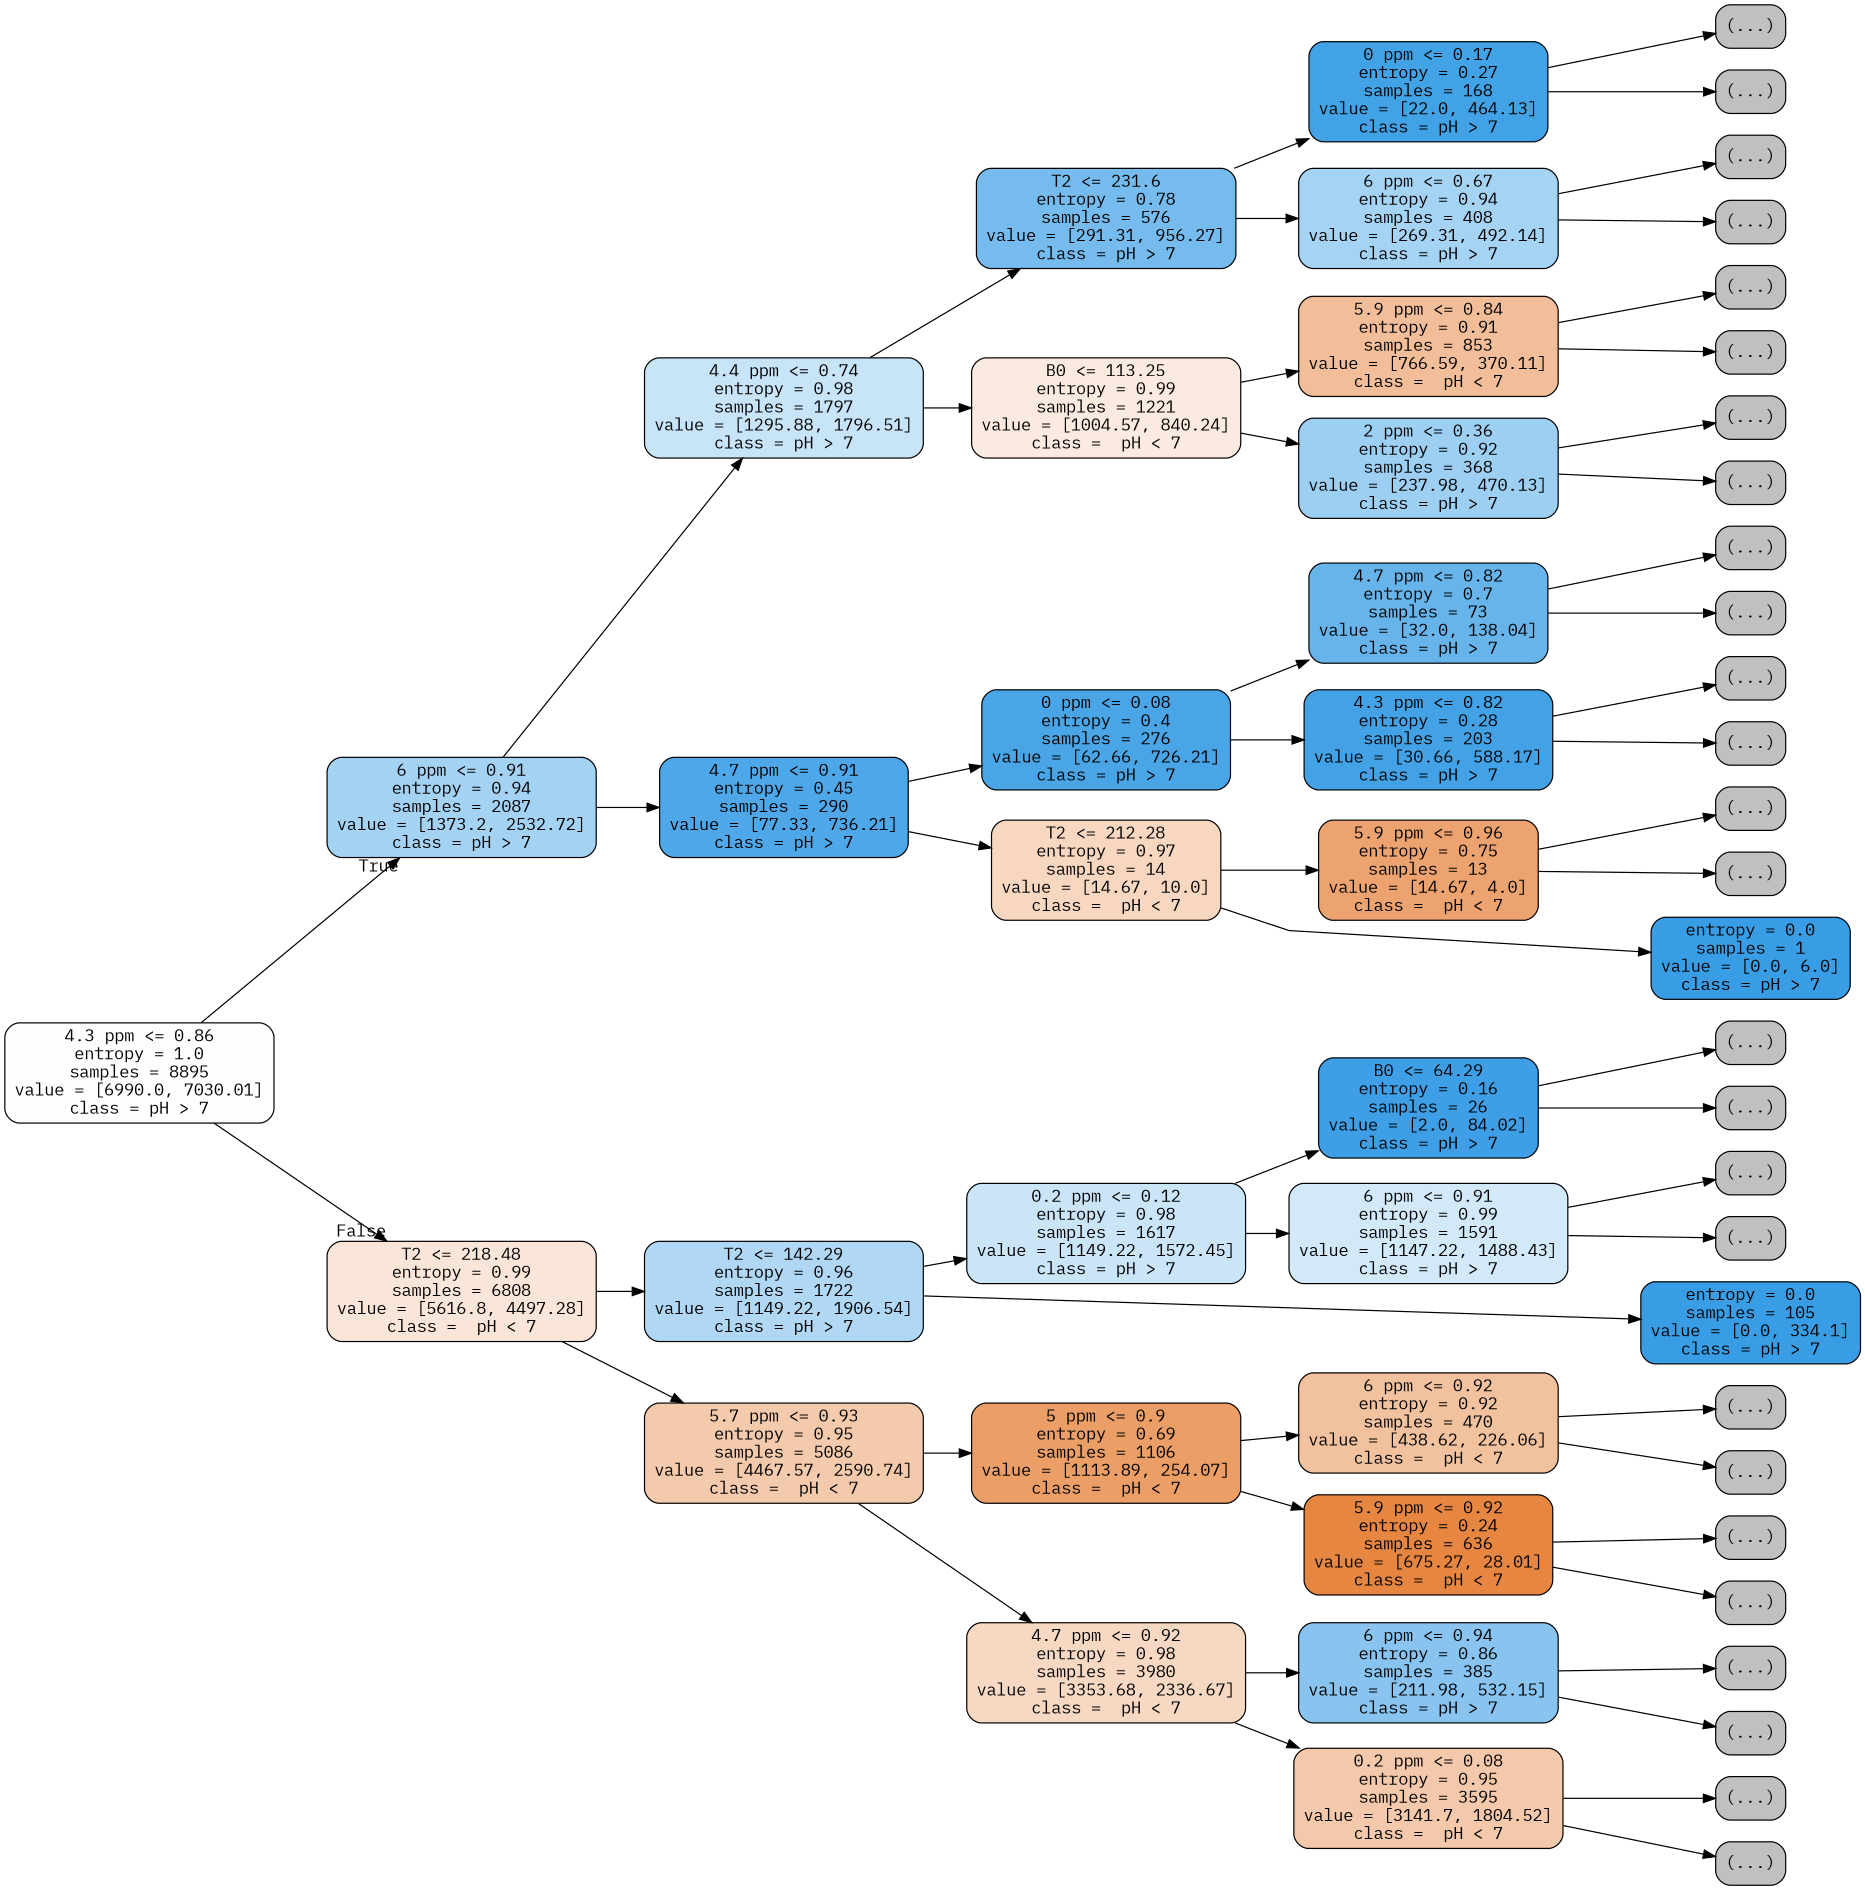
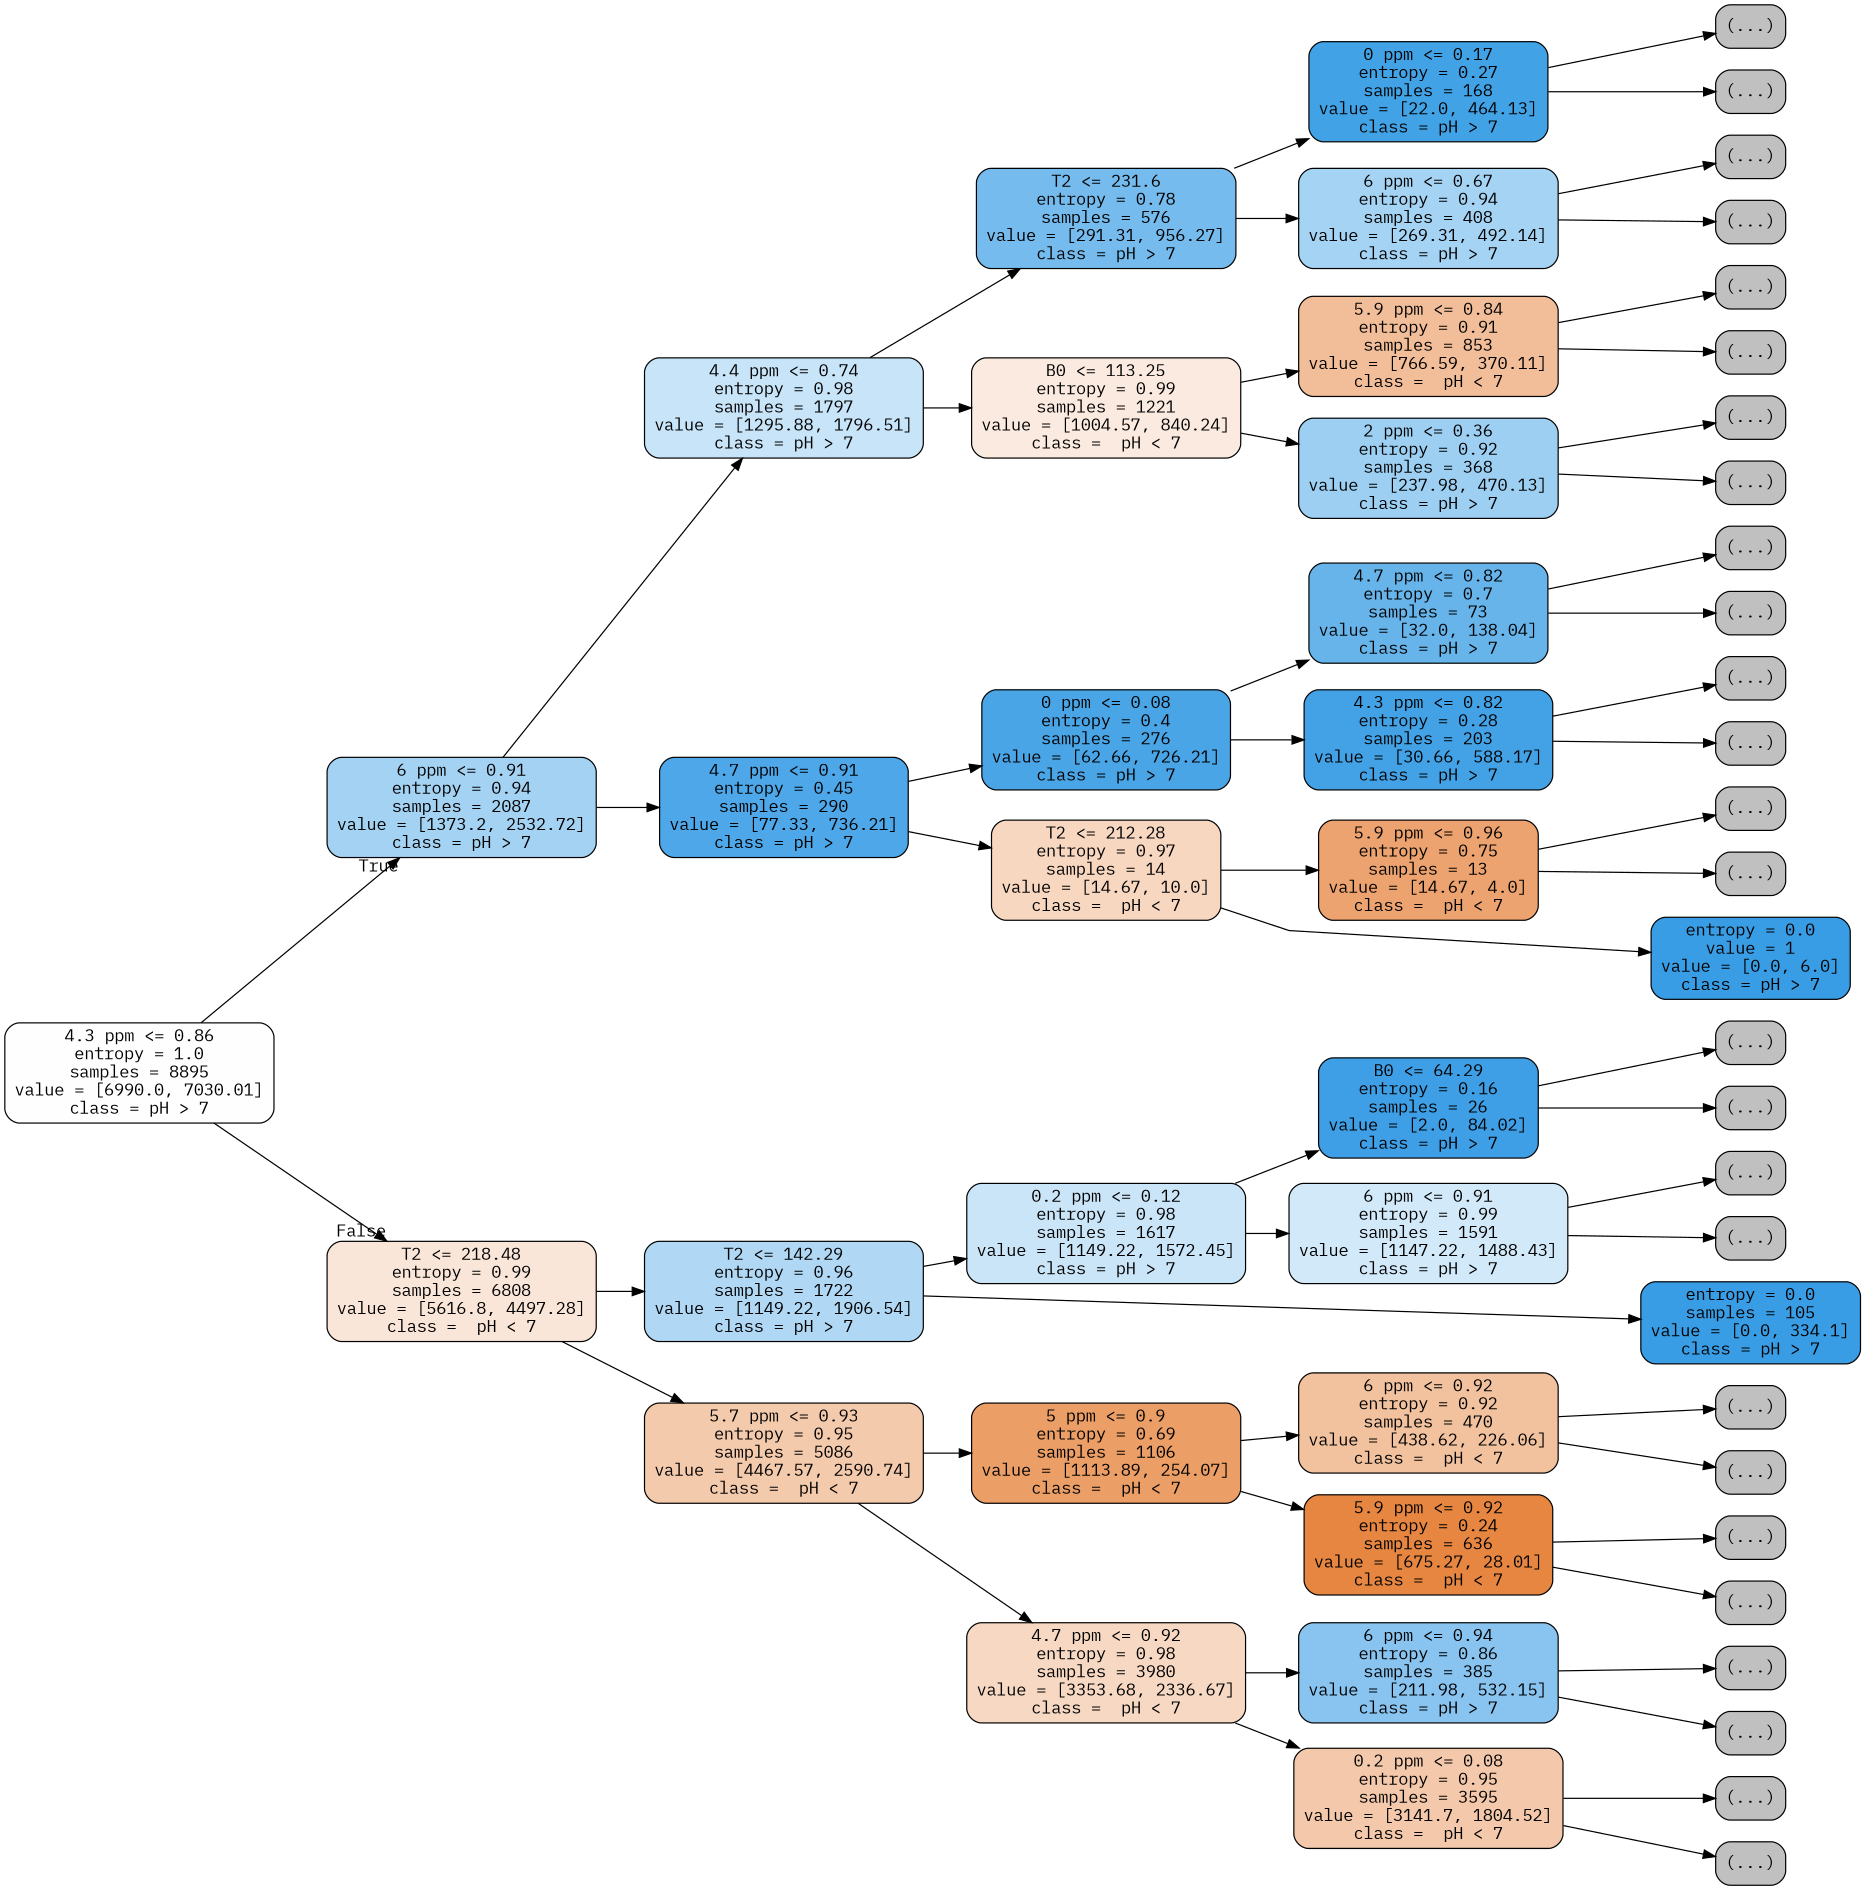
node "entropy = 0.0 samples = 1 value = [0.0, 6.0] class = pH > 7": label "entropy = 0.0 samples = 1 value = [0.0, 6.0] class = pH > 7" -> "entropy = 0.0 value = 1 value = [0.0, 6.0] class = pH > 7"
